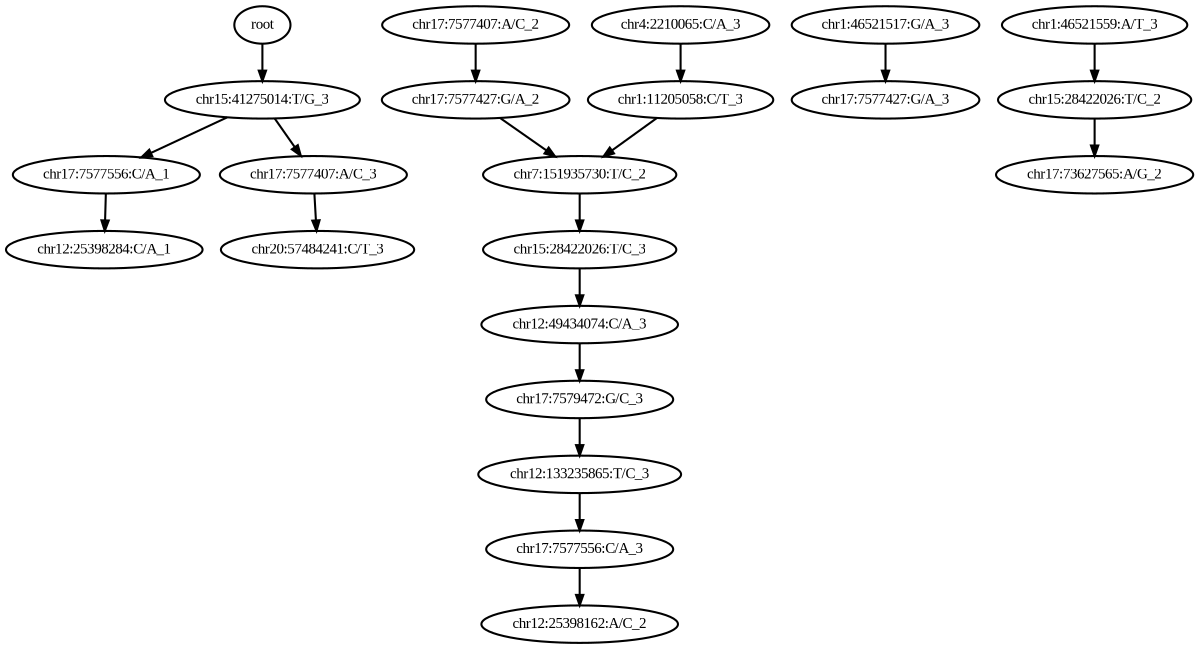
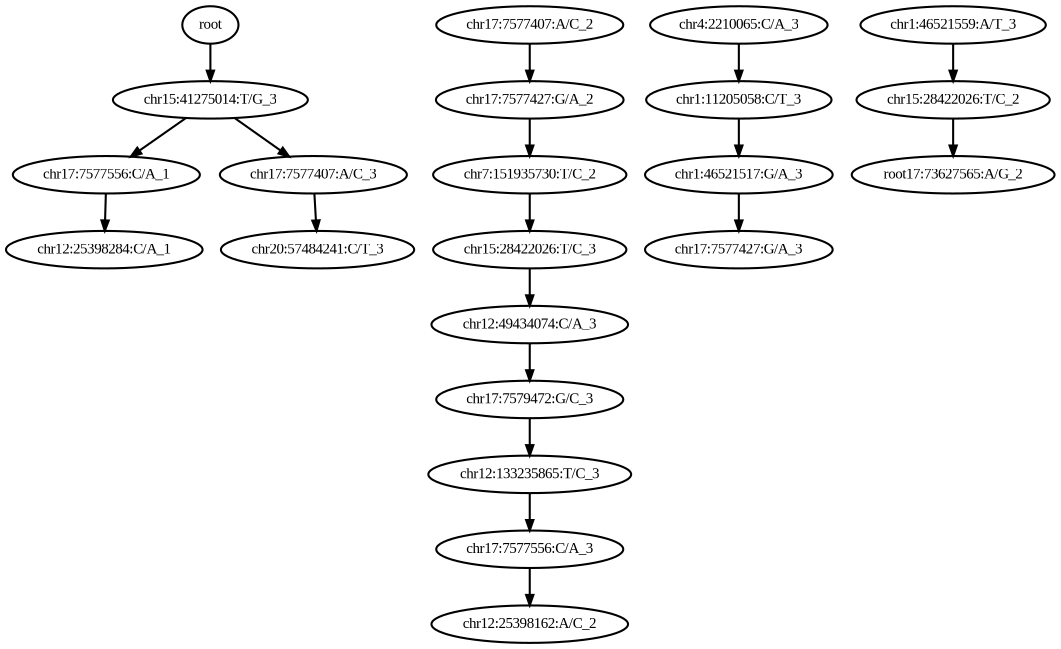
edge "chr1:11205058:C/T_3" -> "chr7:151935730:T/C_2": now "chr1:11205058:C/T_3" -> "chr1:46521517:G/A_3"
node "chr17:73627565:A/G_2": label "chr17:73627565:A/G_2" -> "root17:73627565:A/G_2"
